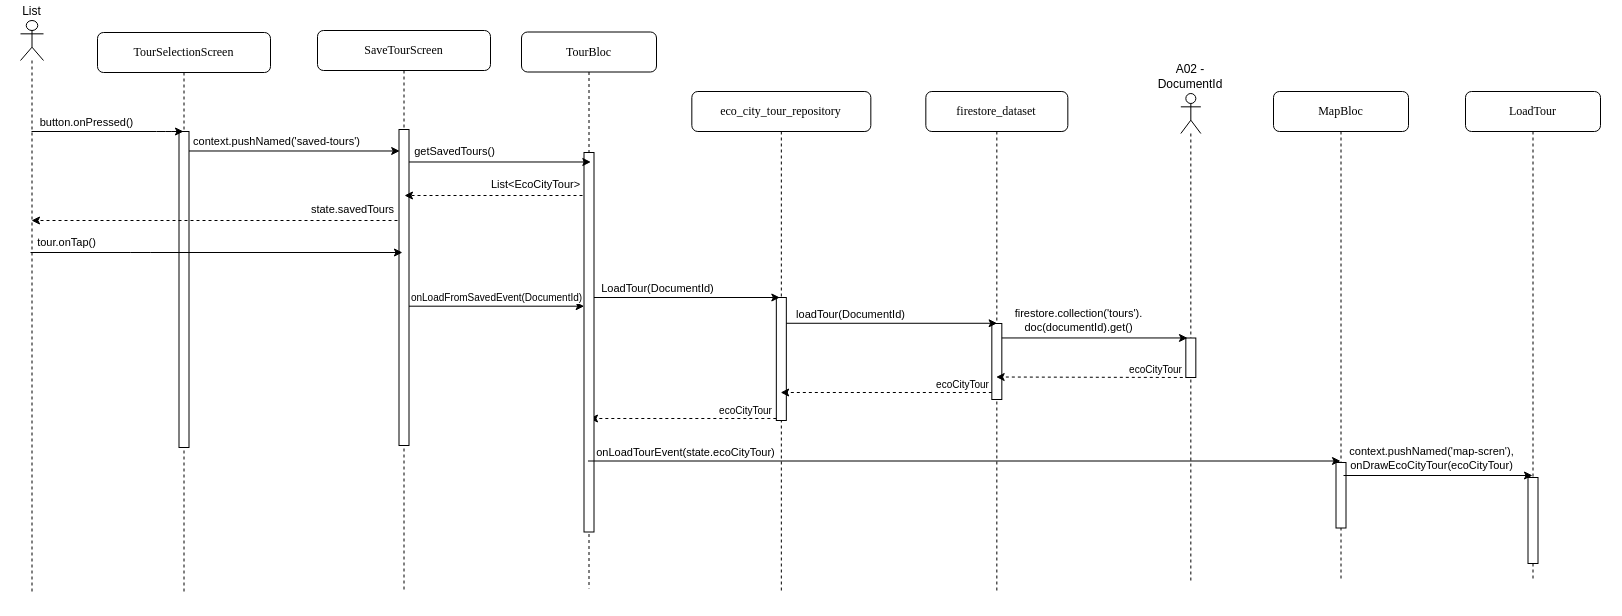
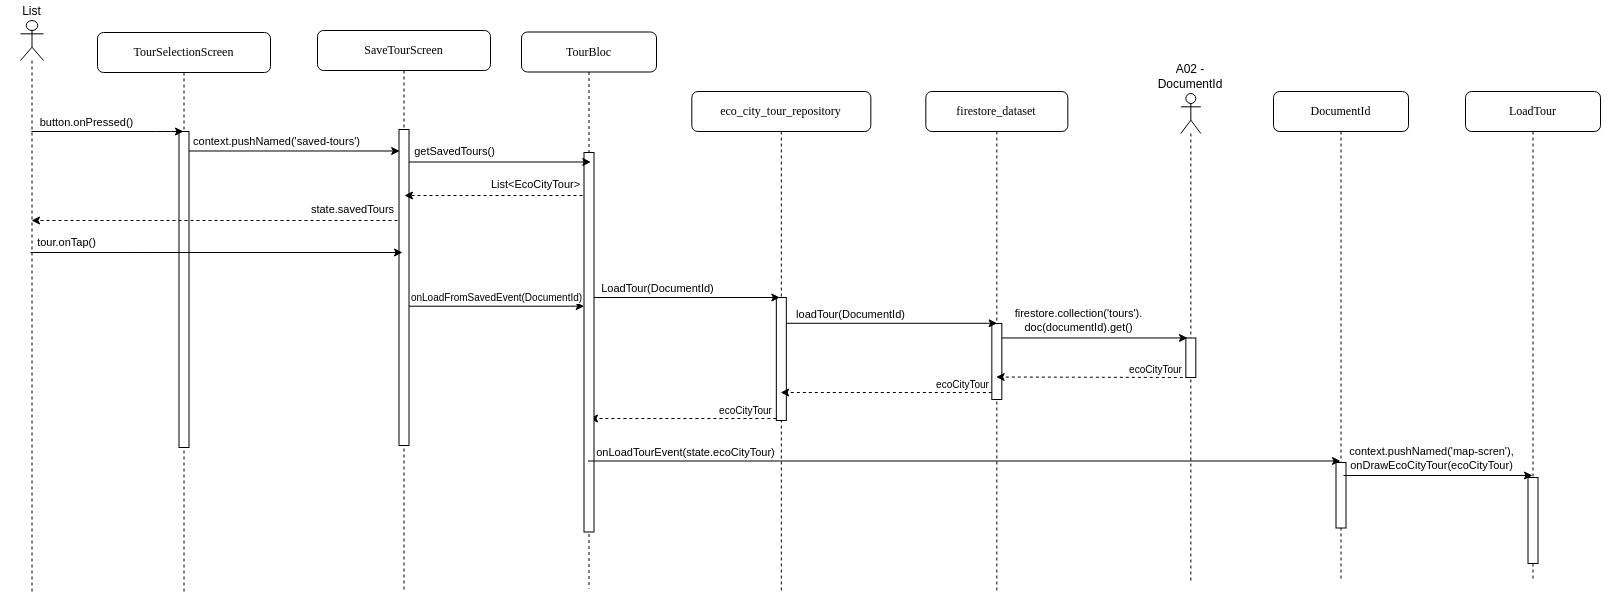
node "MapBloc": label "MapBloc" -> "DocumentId"
